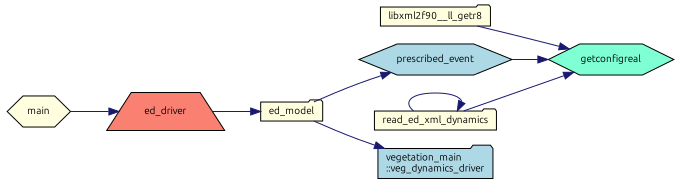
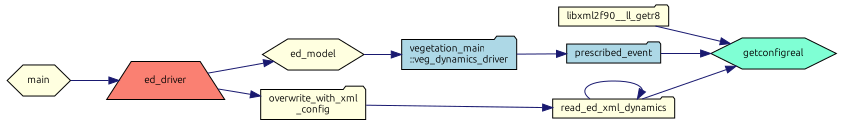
node "prescribed_event": shape hexagon -> folder
edge "ed_model" -> "prescribed_event": now "vegetation_main ::veg_dynamics_driver" -> "prescribed_event"
node "overwrite_with_xml _config": added
node "ed_model": shape folder -> hexagon
